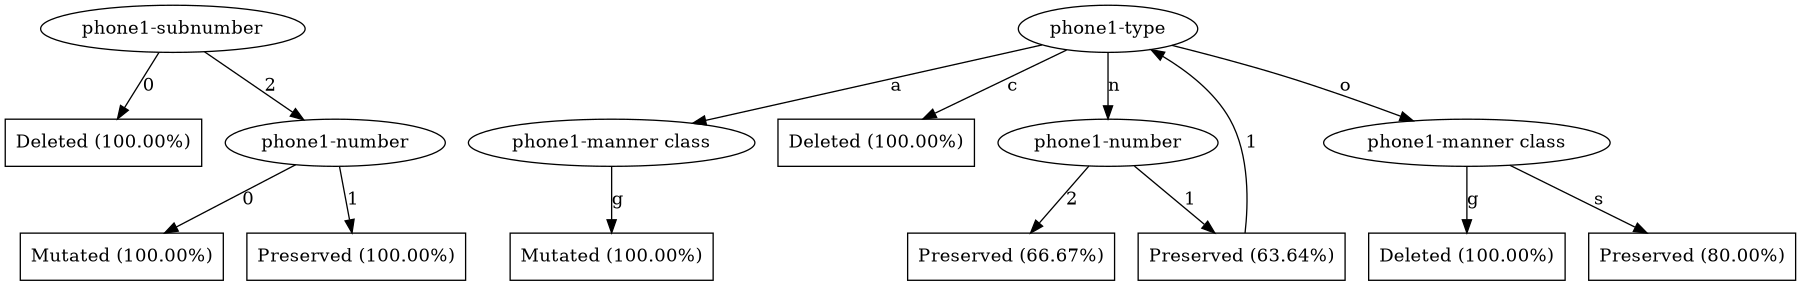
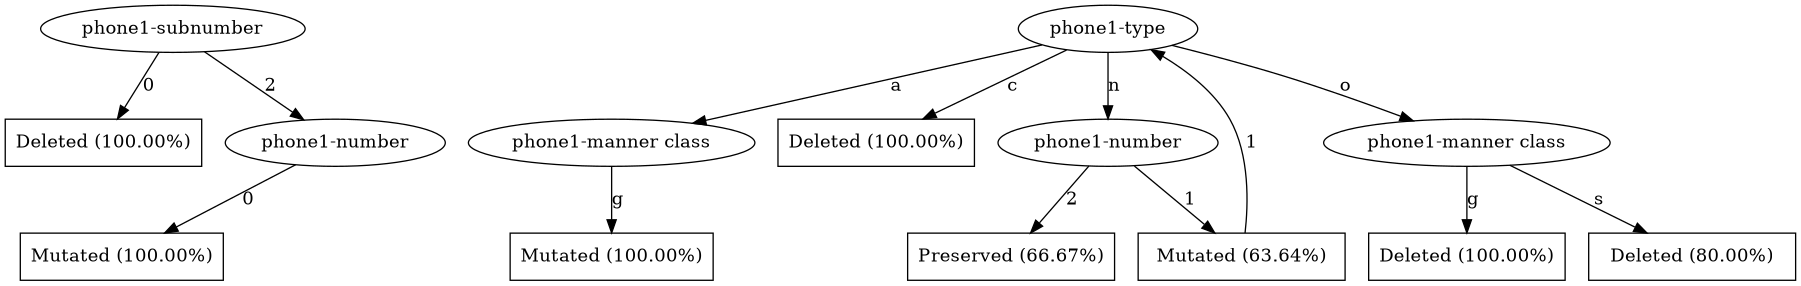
node "Preserved (100.00%)": removed
node "Preserved (63.64%)": label "Preserved (63.64%)" -> "Mutated (63.64%)"
node "Preserved (80.00%)": label "Preserved (80.00%)" -> "Deleted (80.00%)"
